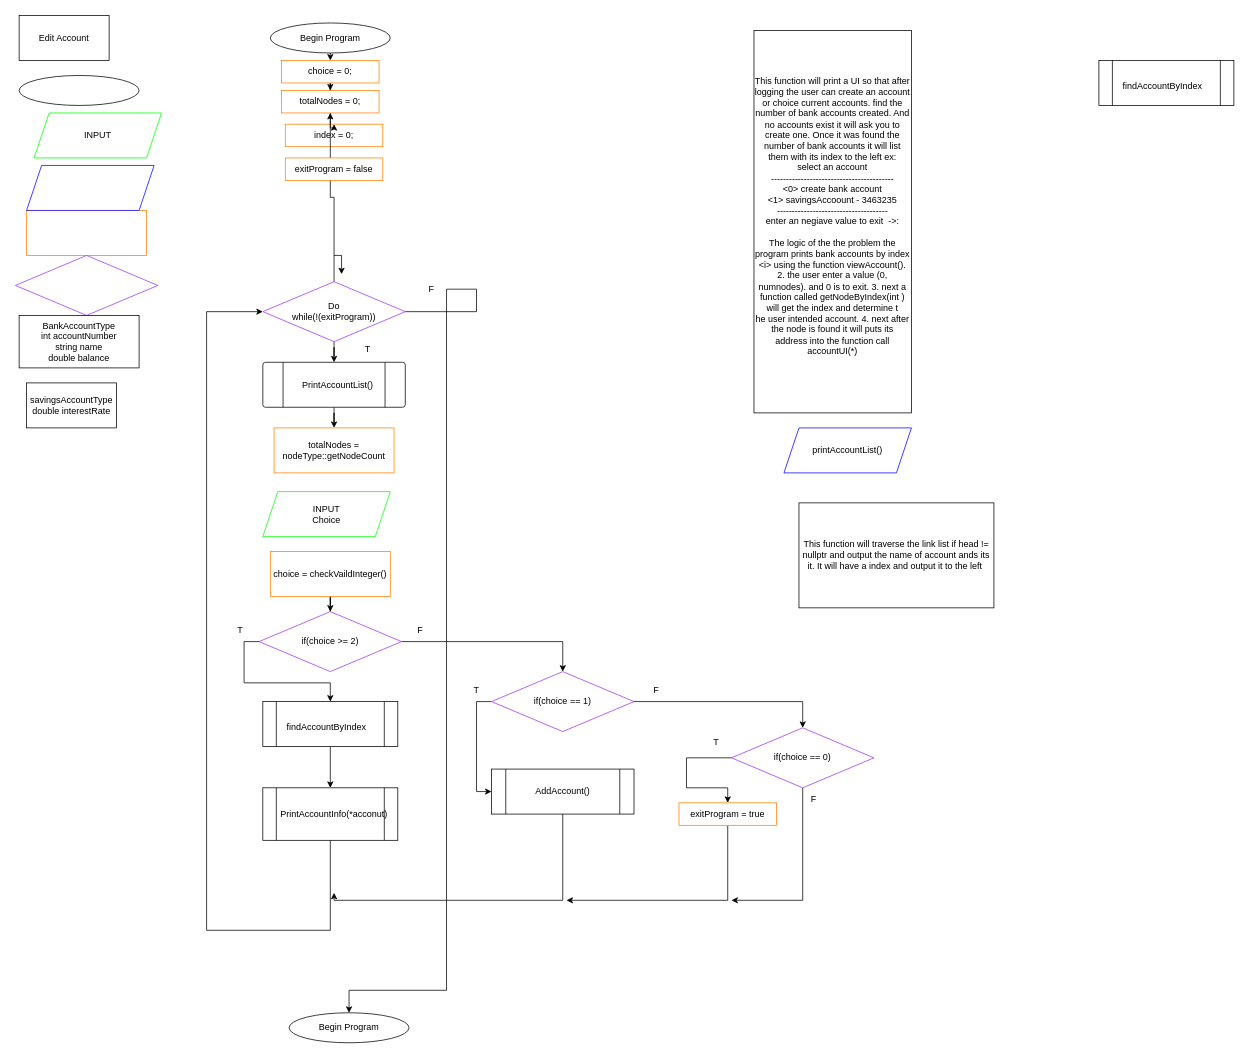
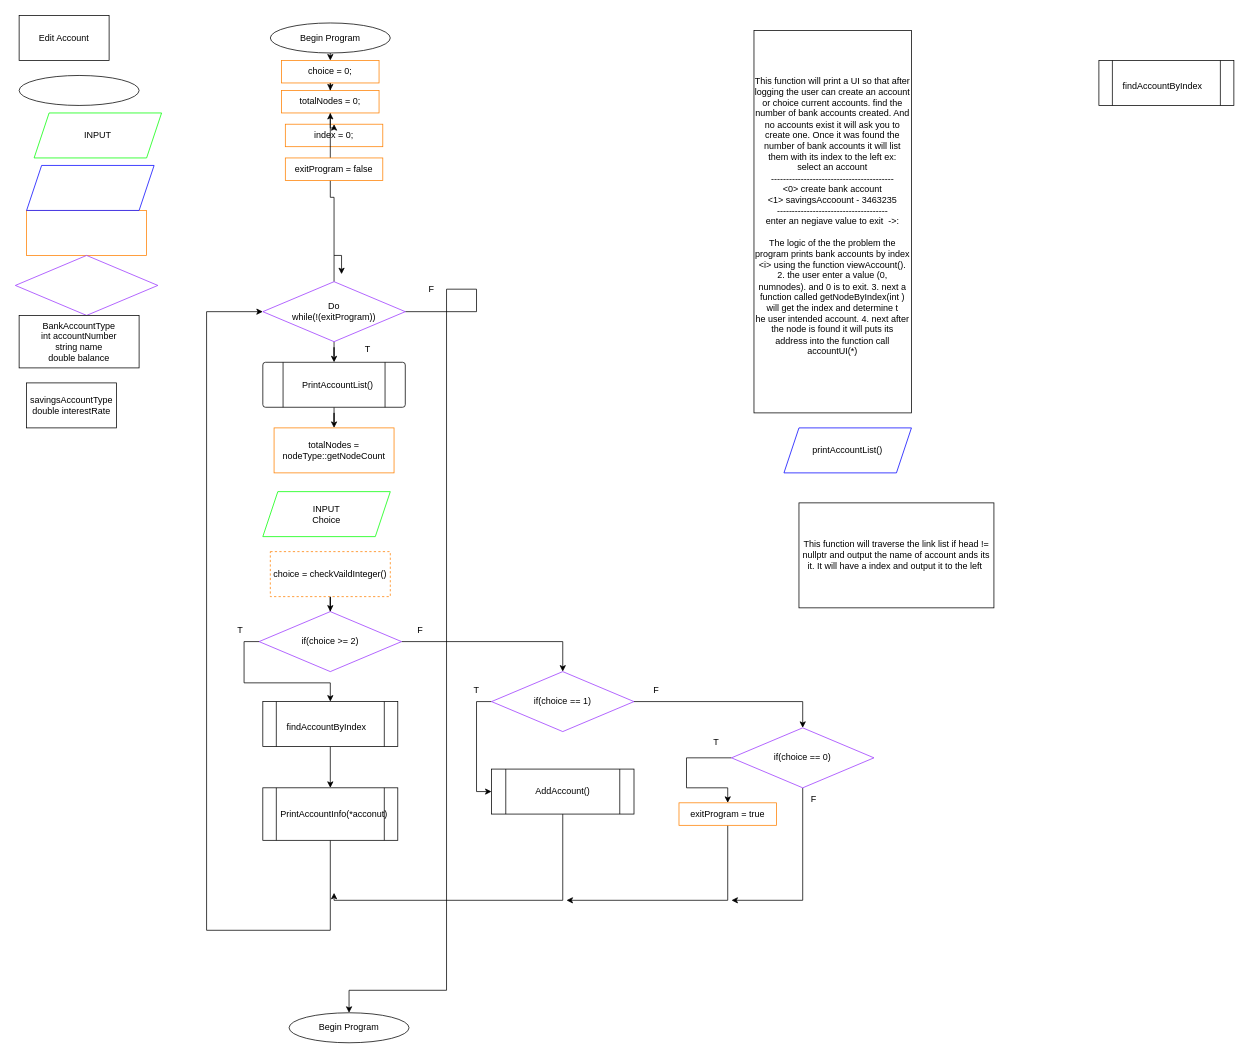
node "choice = checkVaildInteger()": style solid -> dashed
